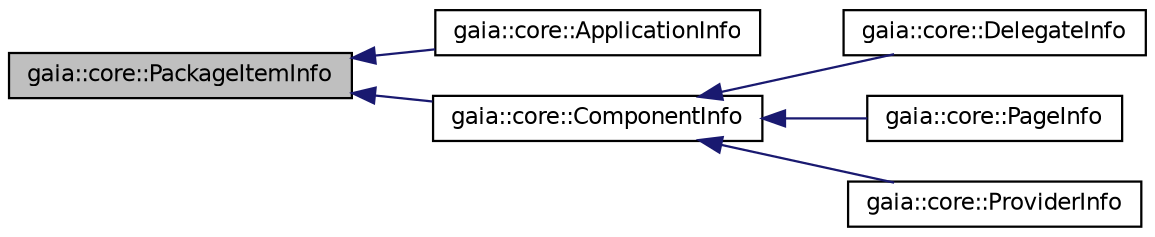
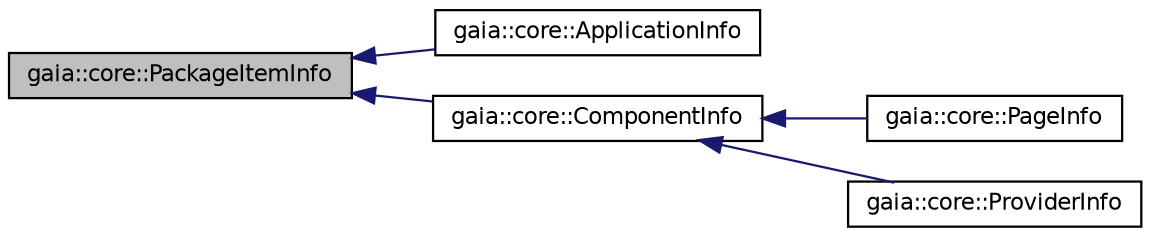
node "gaia::core::DelegateInfo": removed
